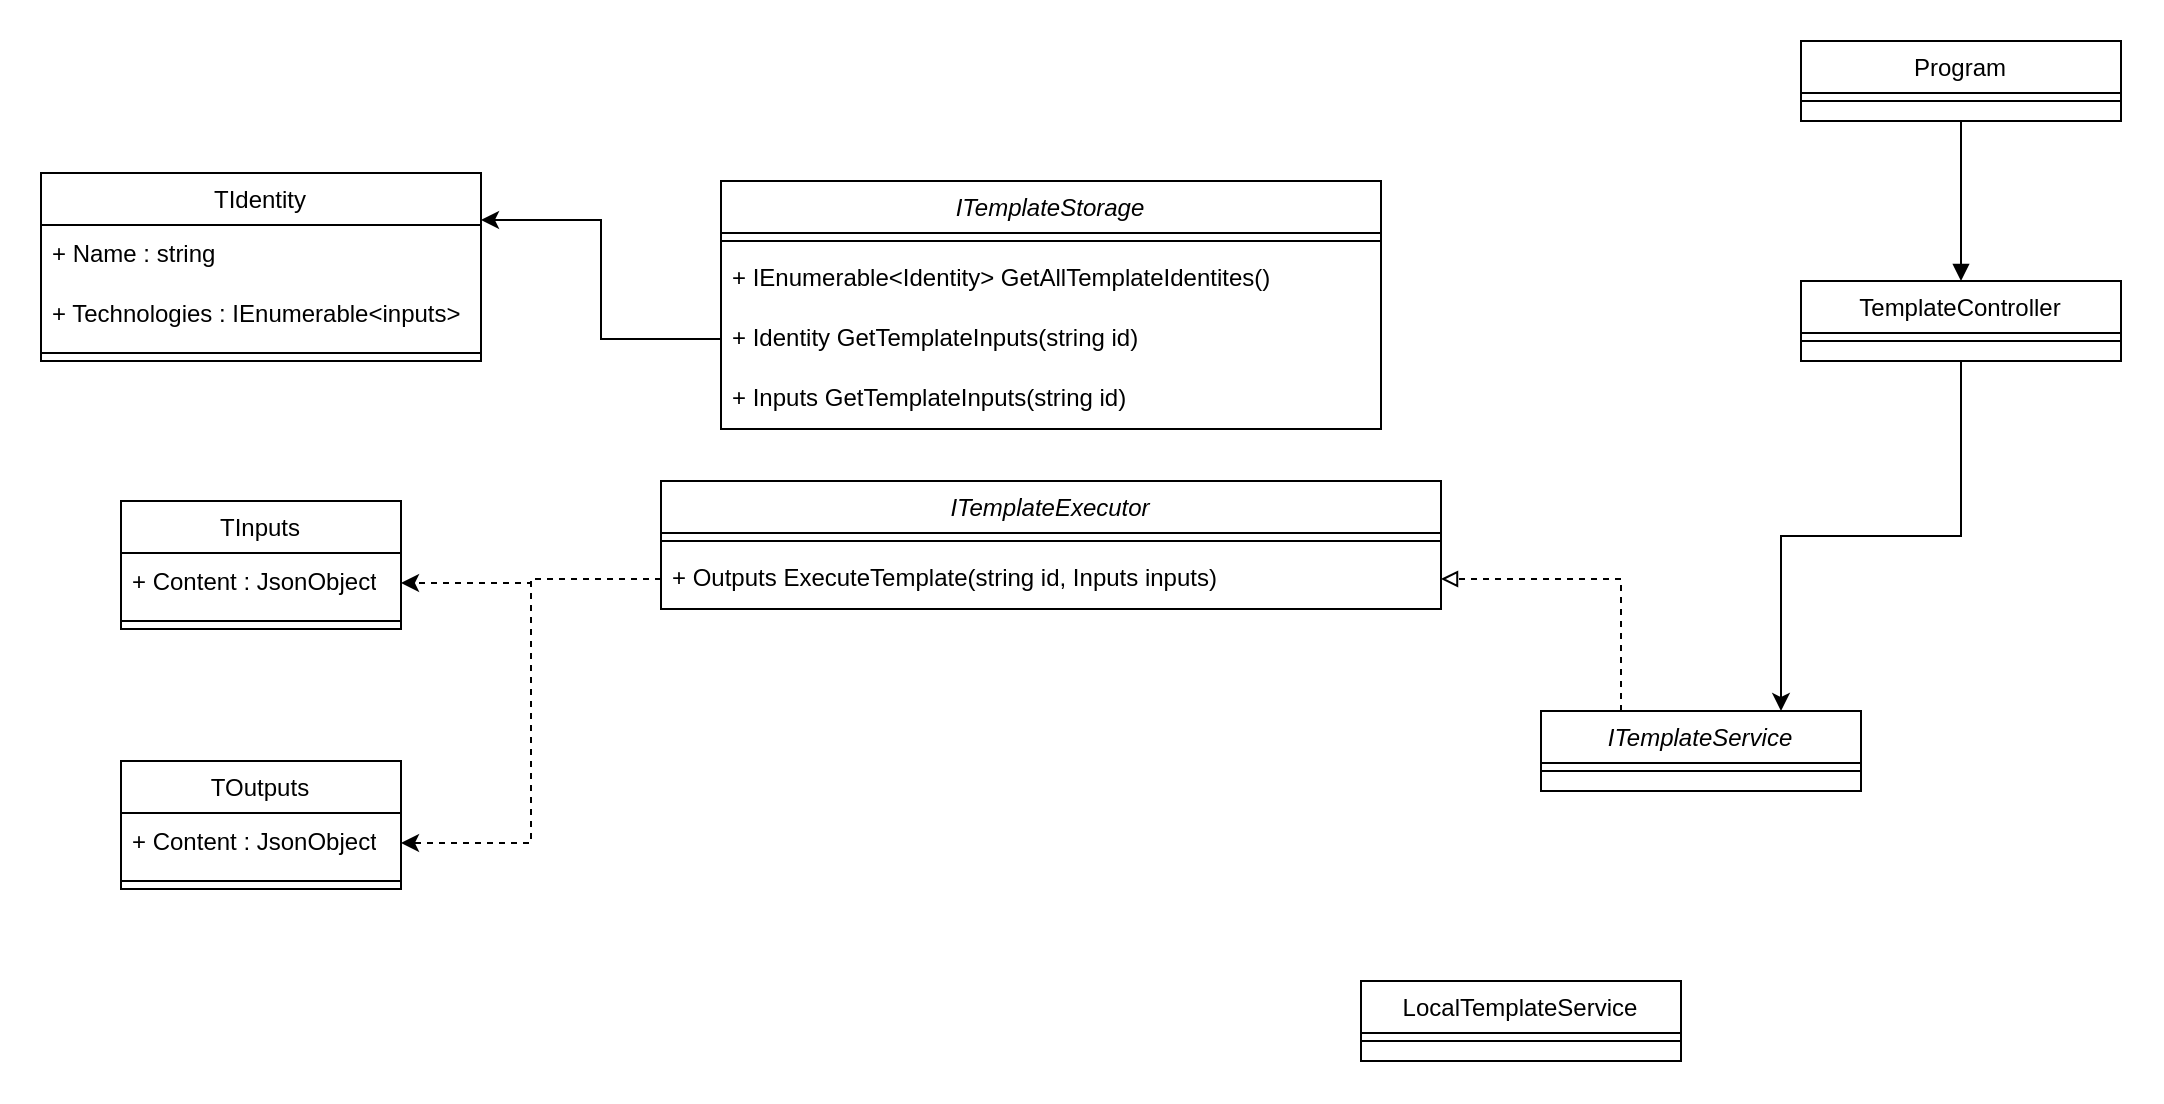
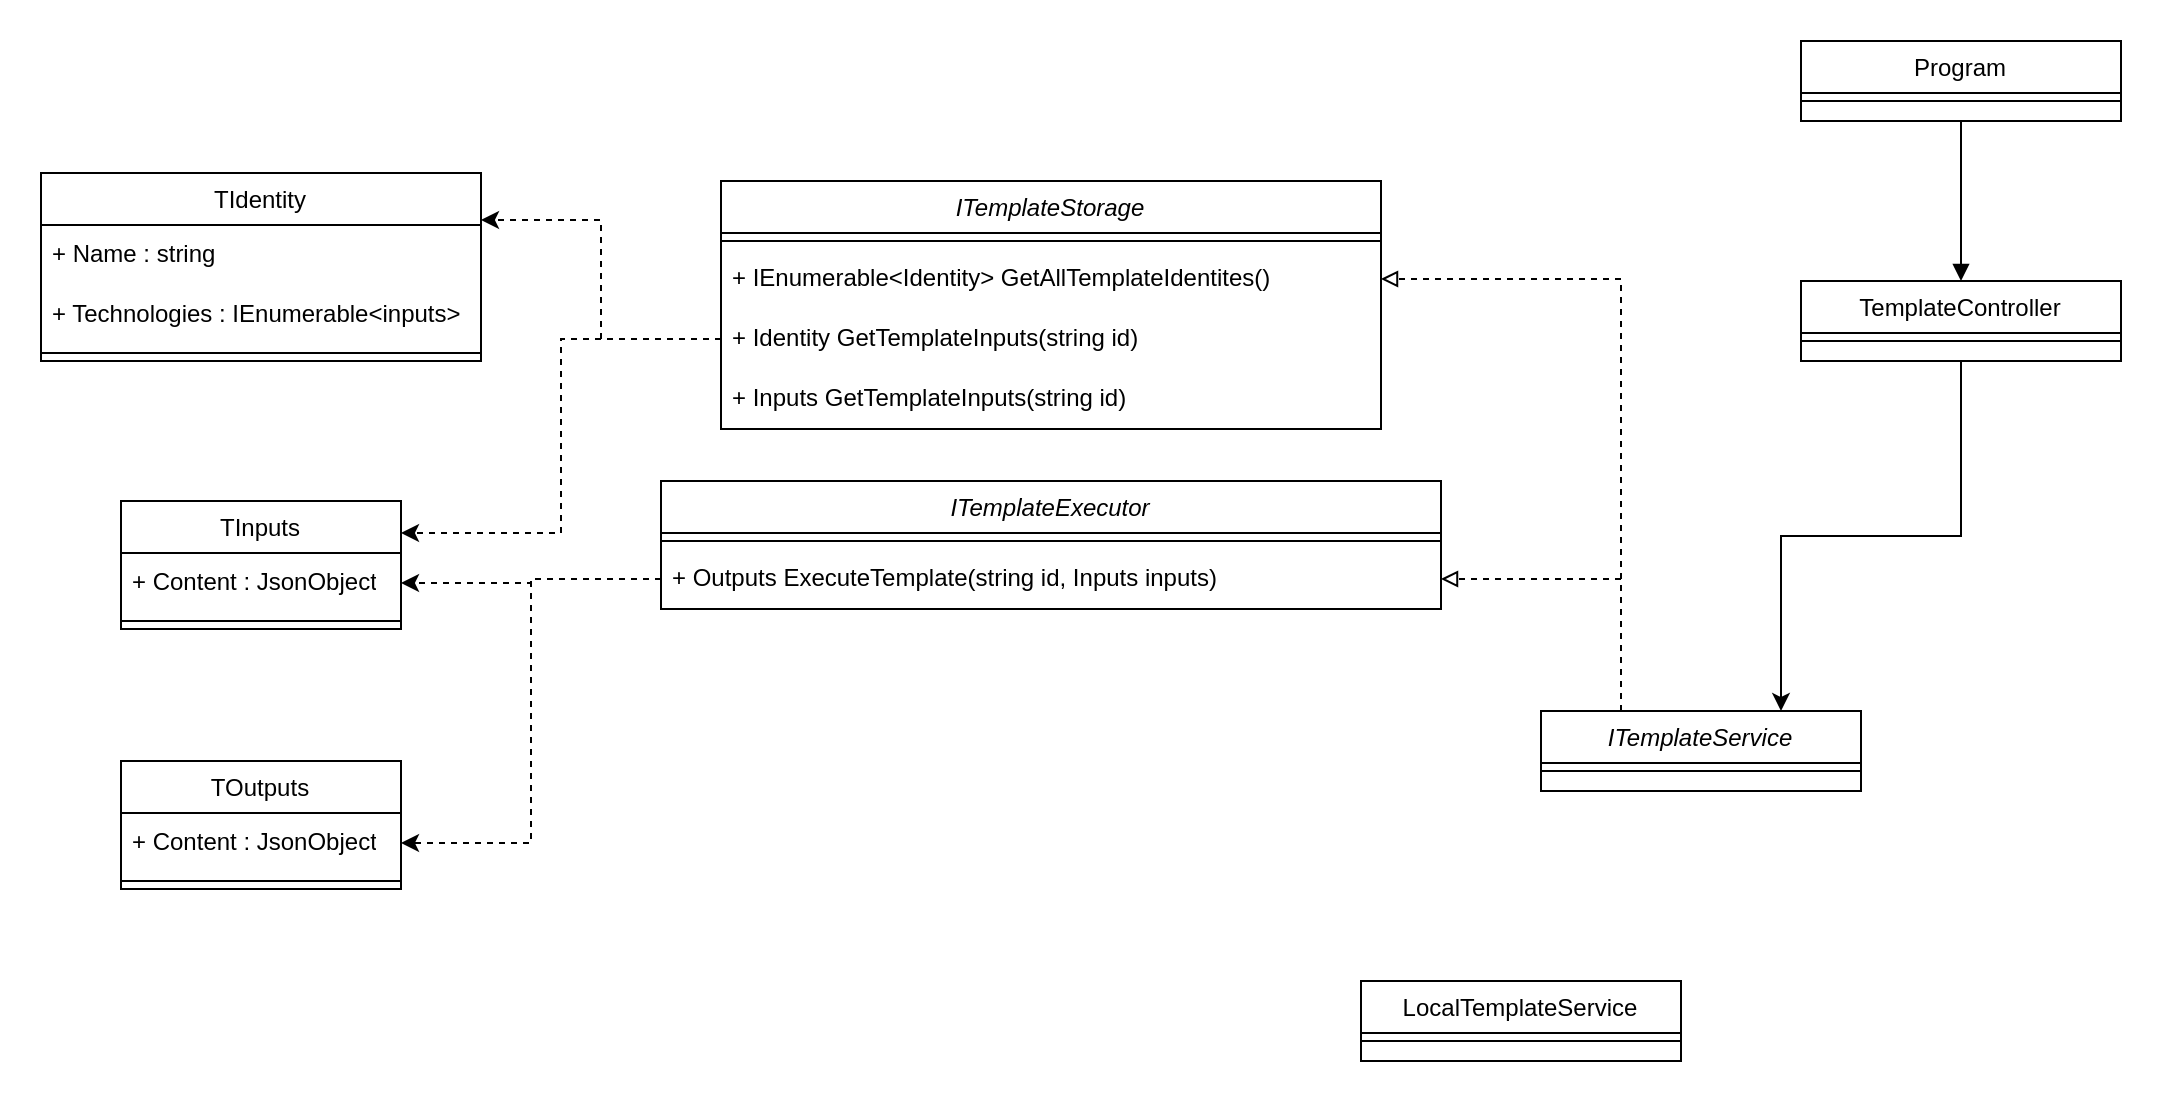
edge "+ Identity GetTemplateInputs(string id)" -> "TIdentity": style solid -> dashed
edge "ITemplateService" -> "+ IEnumerable<Identity> GetAllTemplateIdentites()": added
edge "+ Identity GetTemplateInputs(string id)" -> "TInputs": added
